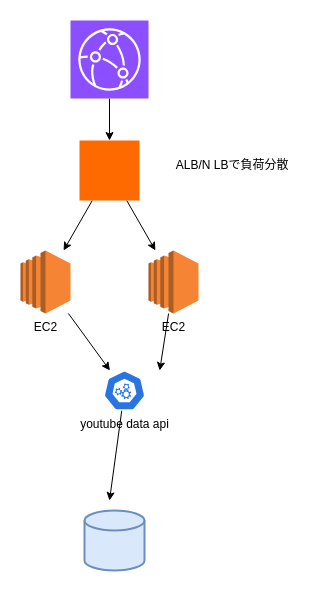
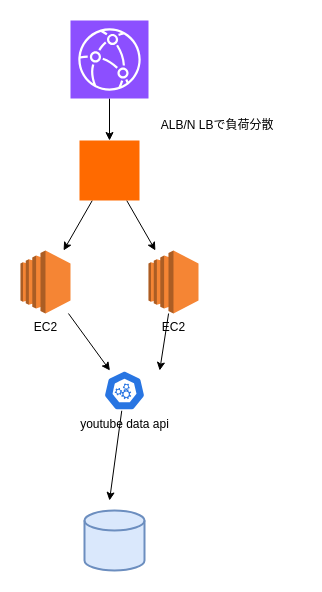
node "ALB/N LBで負荷分散": moved (231, 166) -> (216, 126)
